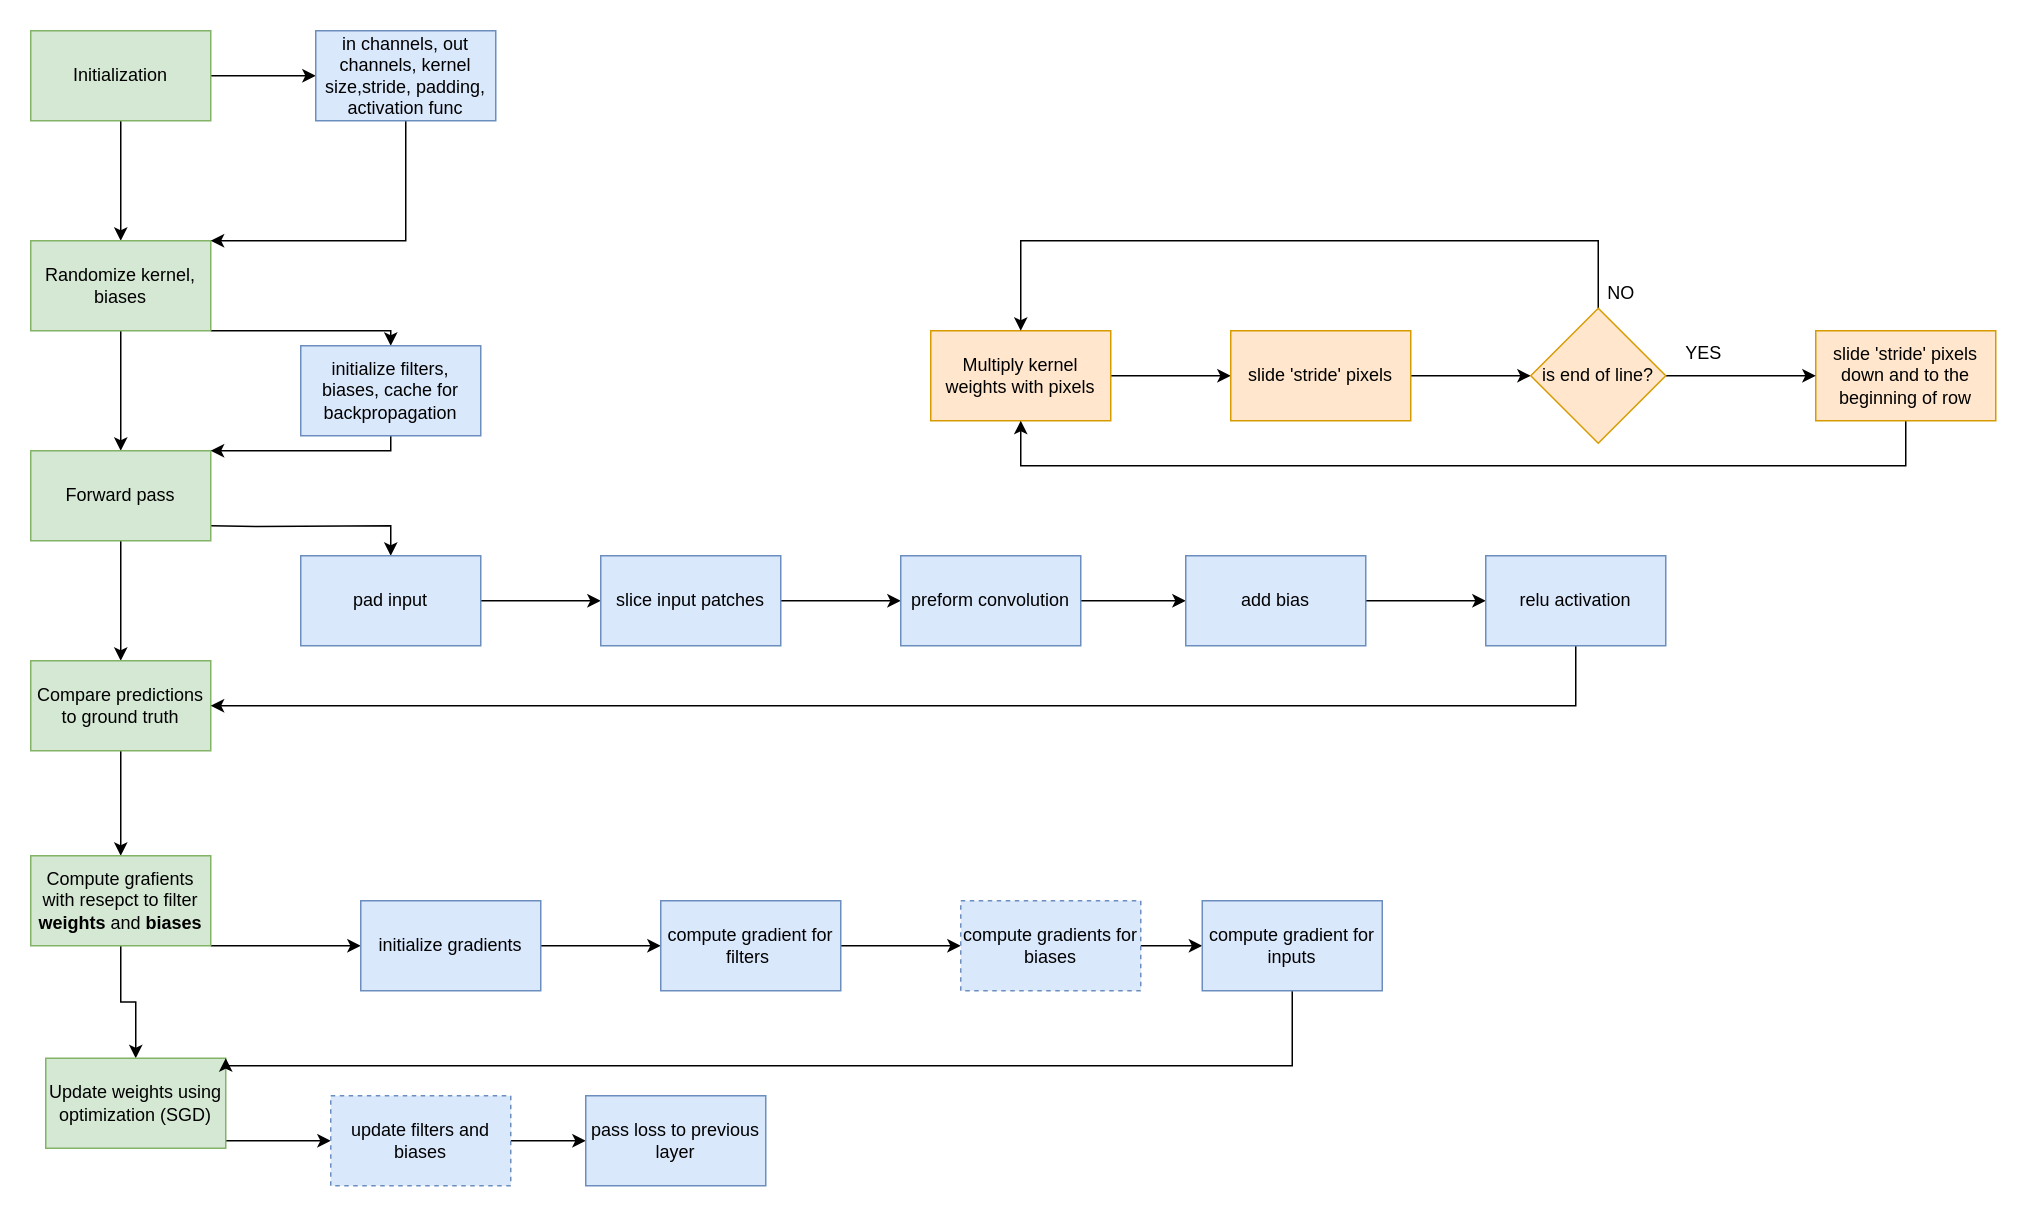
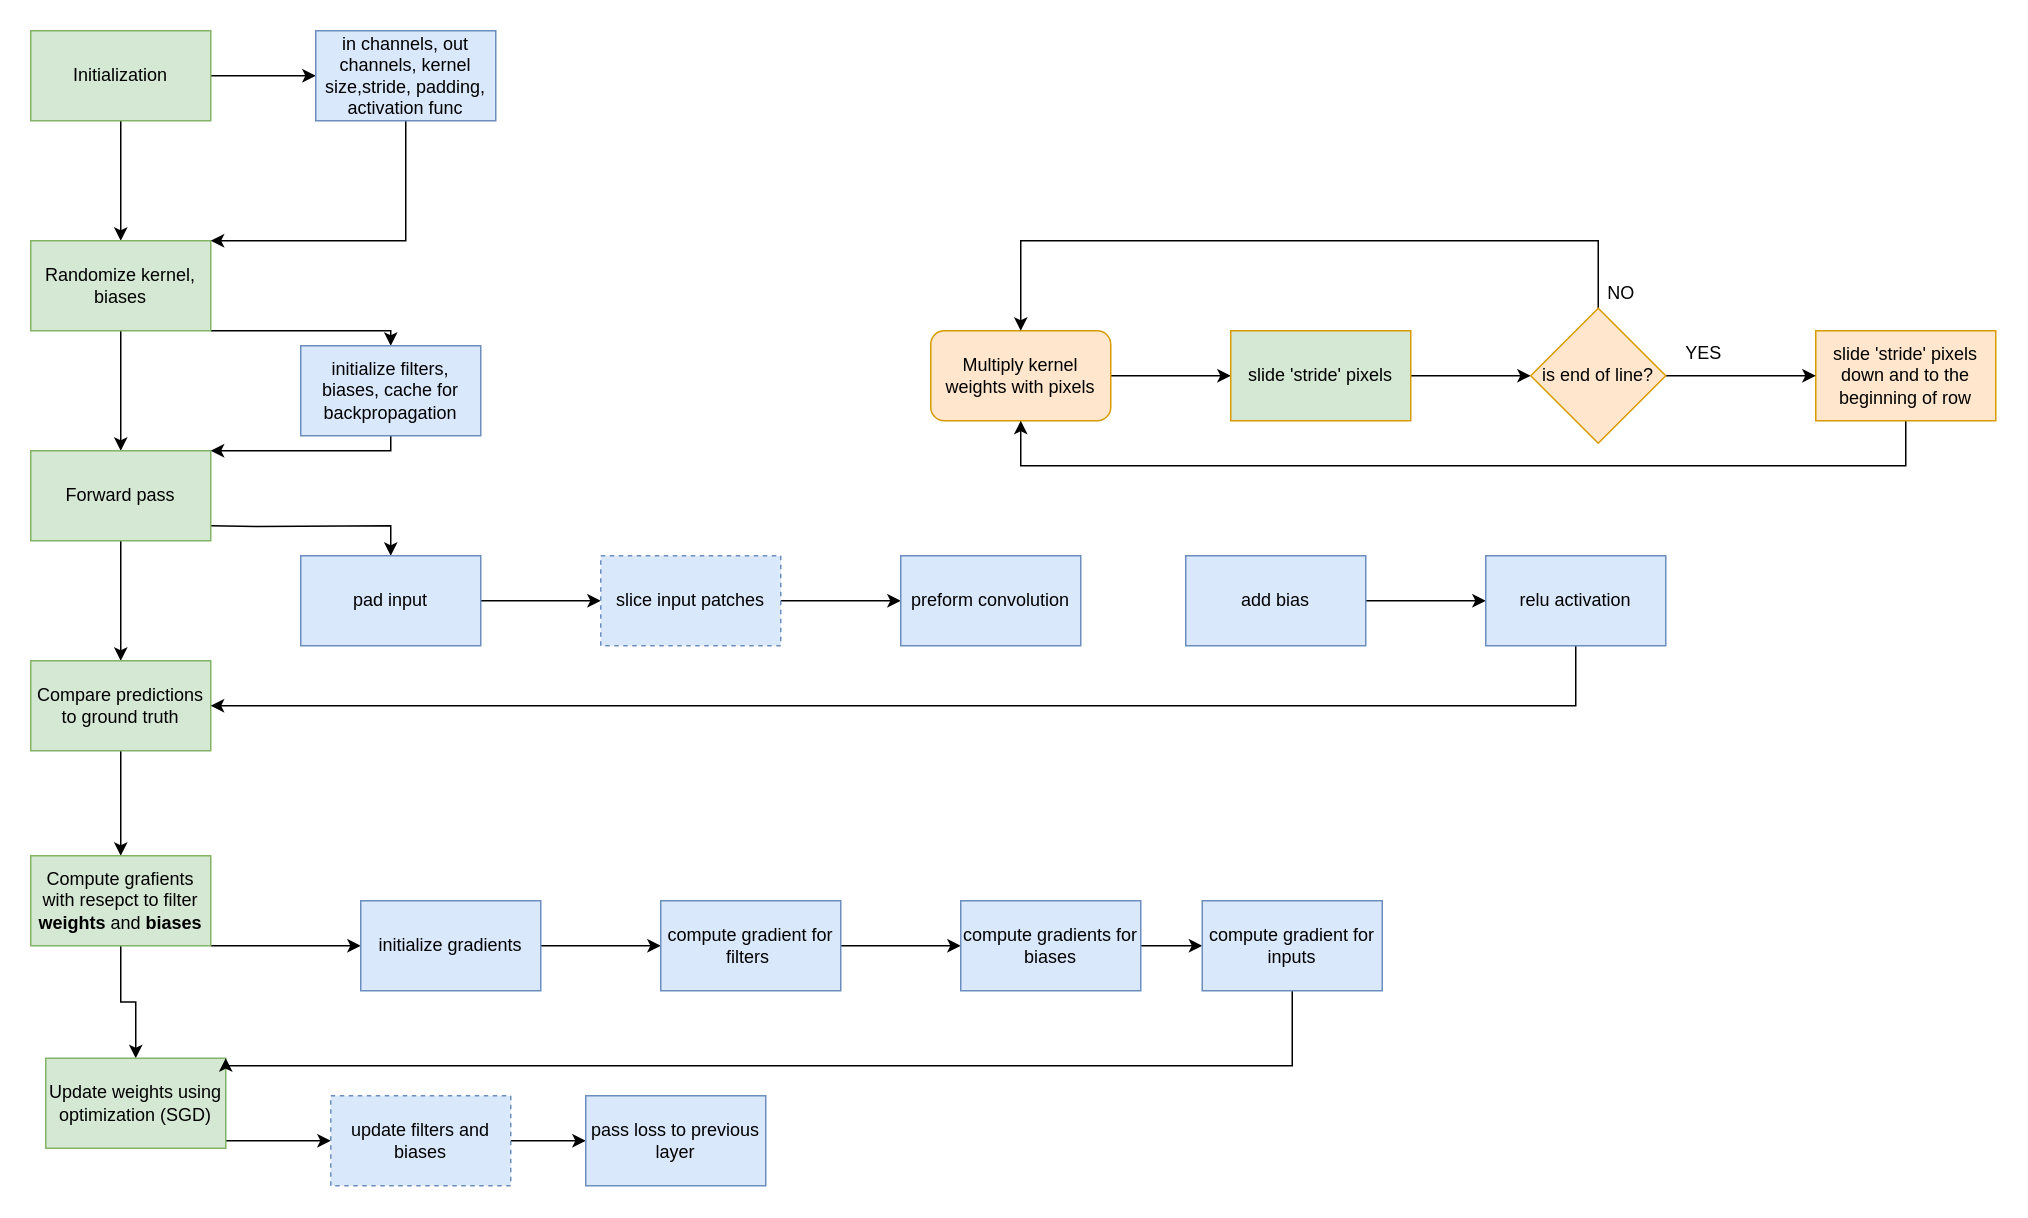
node "Multiply kernel weights with pixels": shape rectangle -> rounded rectangle
node "slide 'stride' pixels": fillcolor #ffe6cc -> #d5e8d4
node "slice input patches": style solid -> dashed
edge "preform convolution" -> "add bias": removed
node "compute gradients for biases": style dashed -> solid
